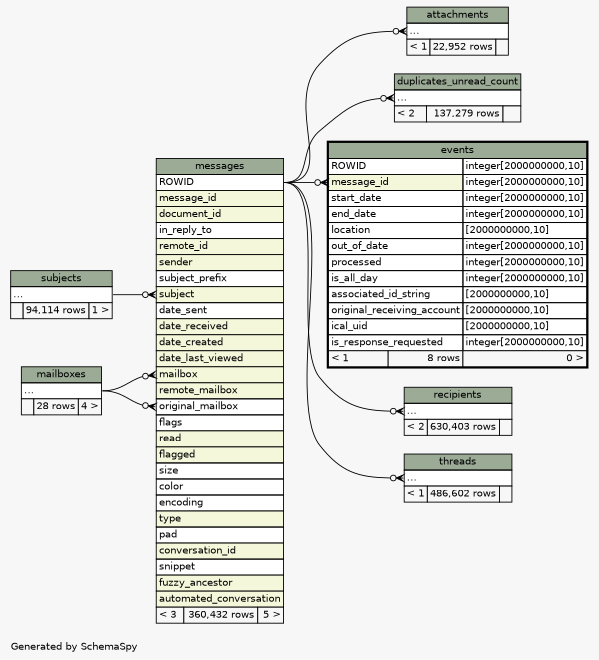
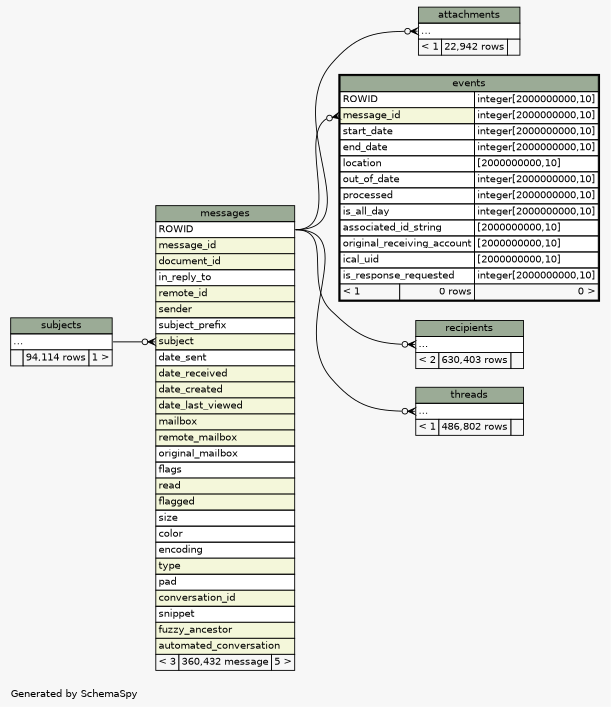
node "attachments": text "22,952 rows" -> "22,942 rows"
node "duplicates_unread_count": removed
node "events": text "8 rows" -> "0 rows"
node "mailboxes": removed
node "threads": text "486,602 rows" -> "486,802 rows"
node "messages": text "360,432 rows" -> "360,432 message"
